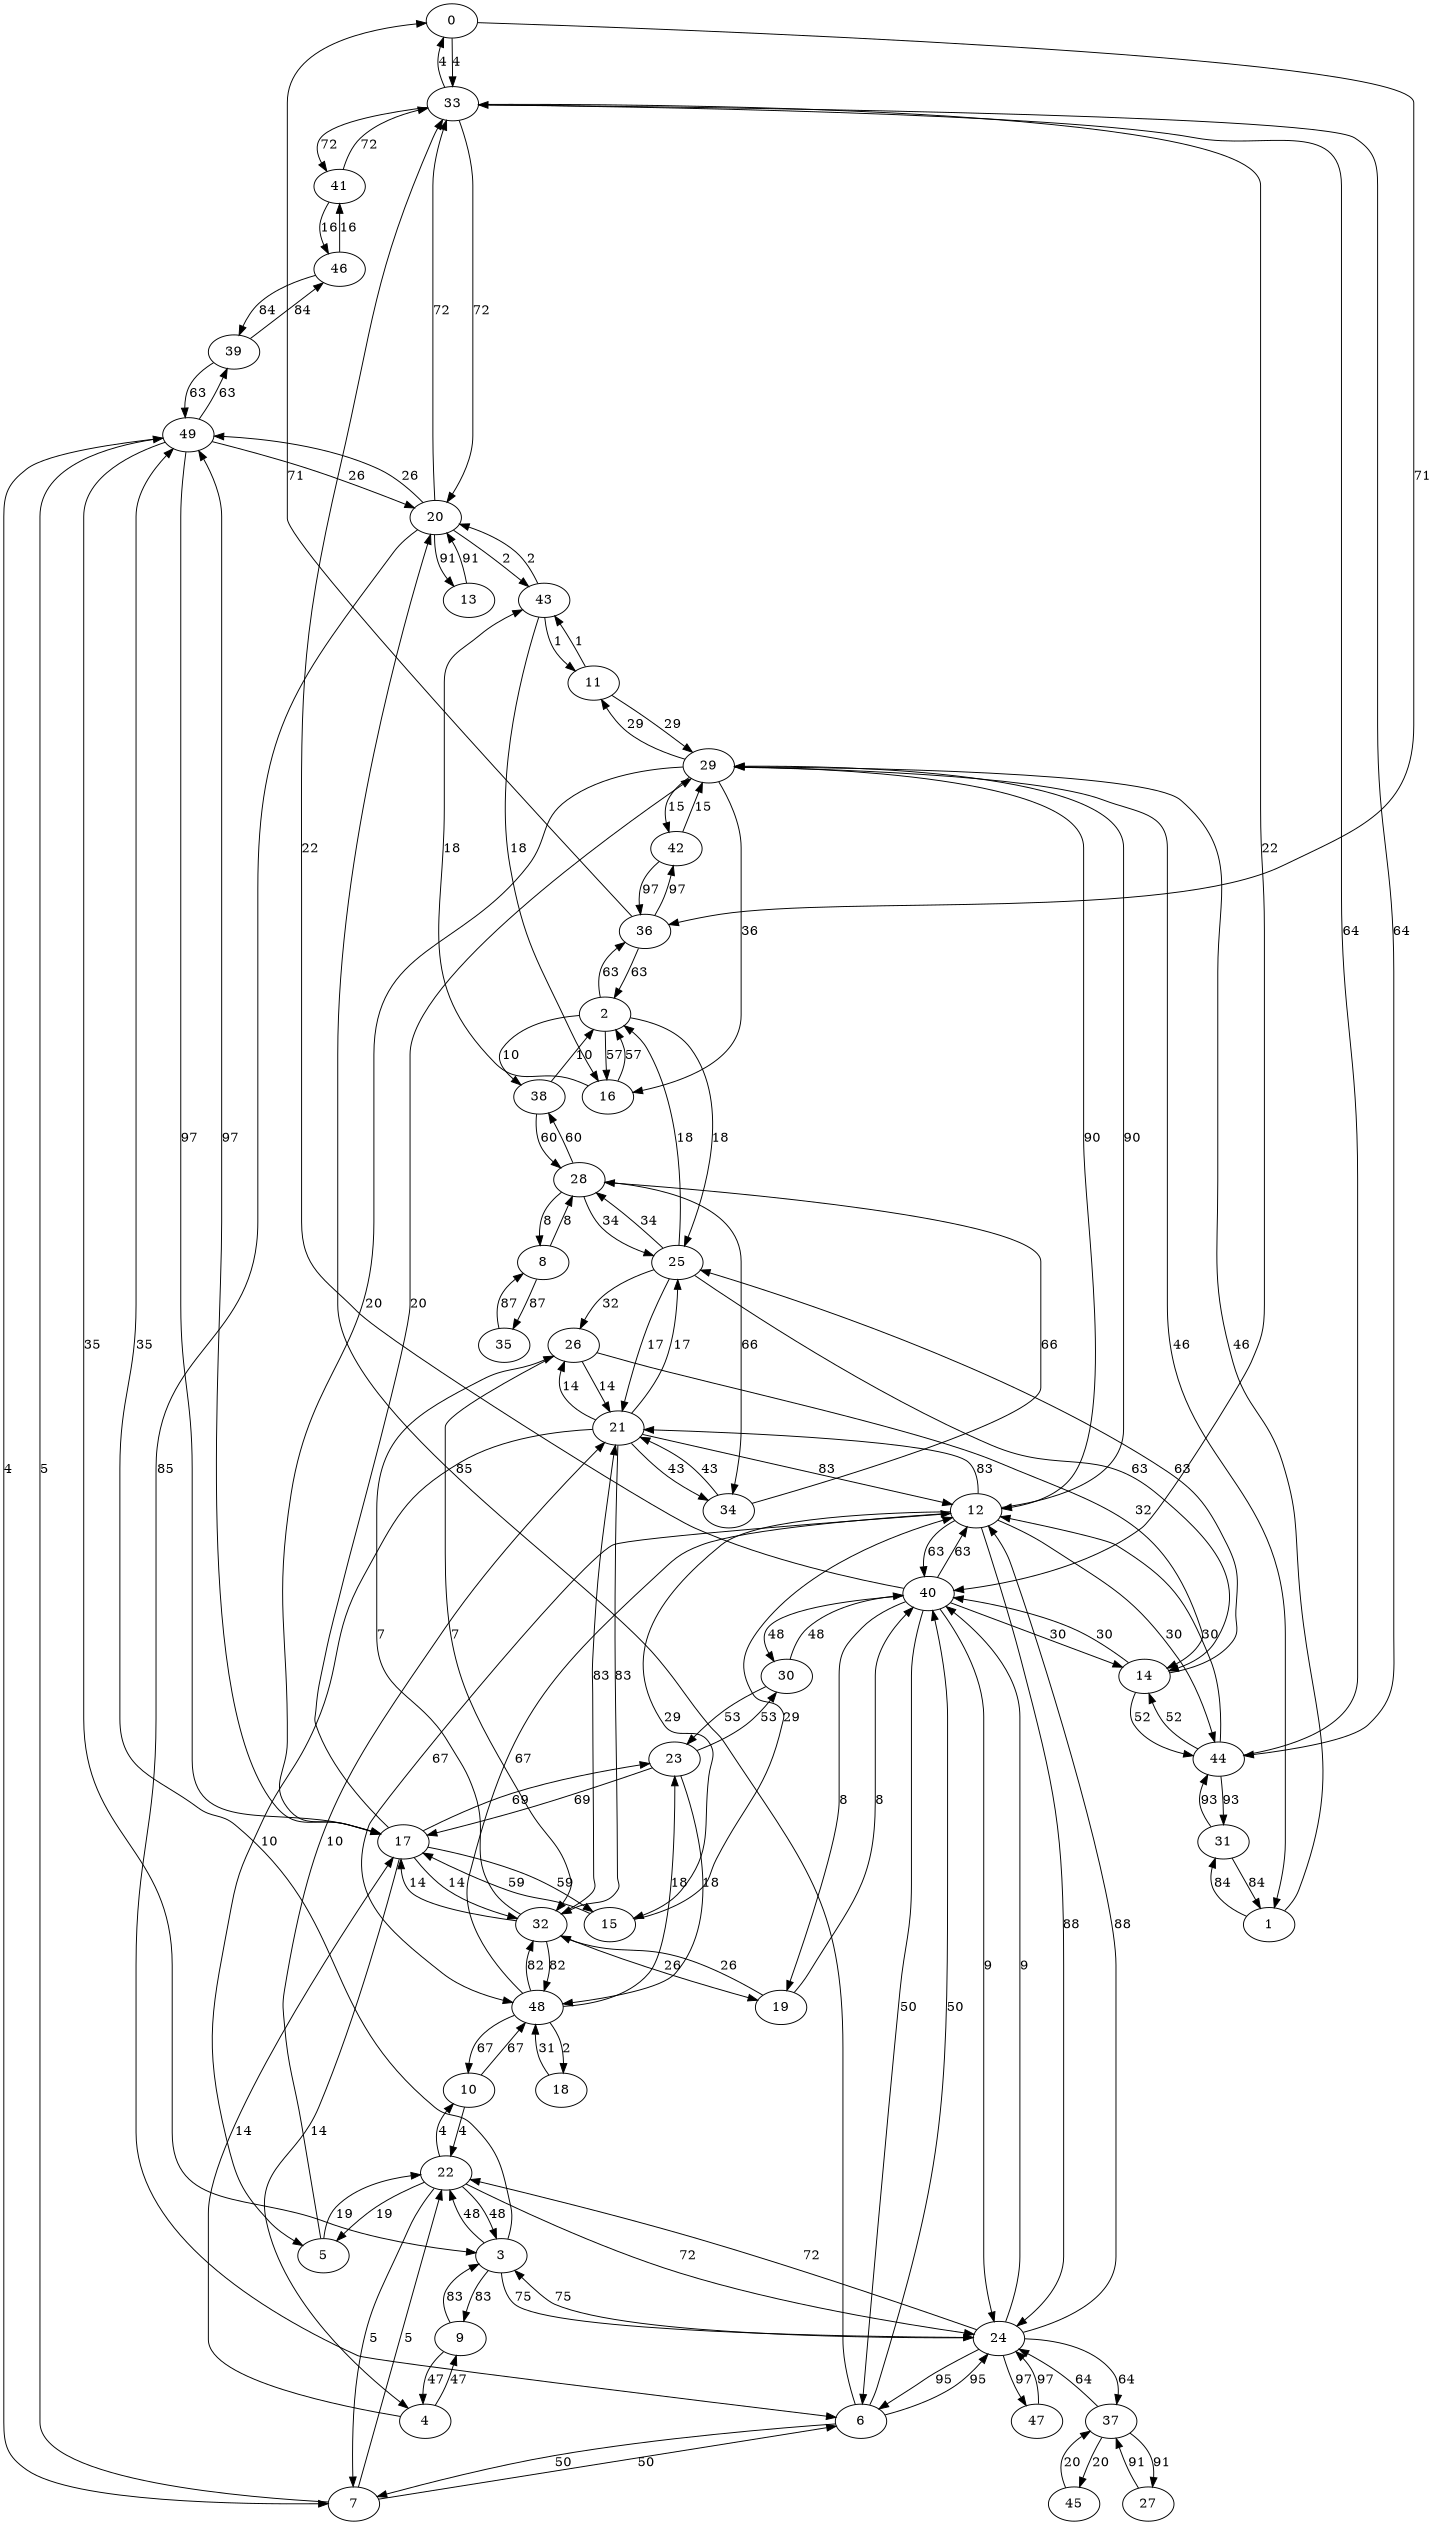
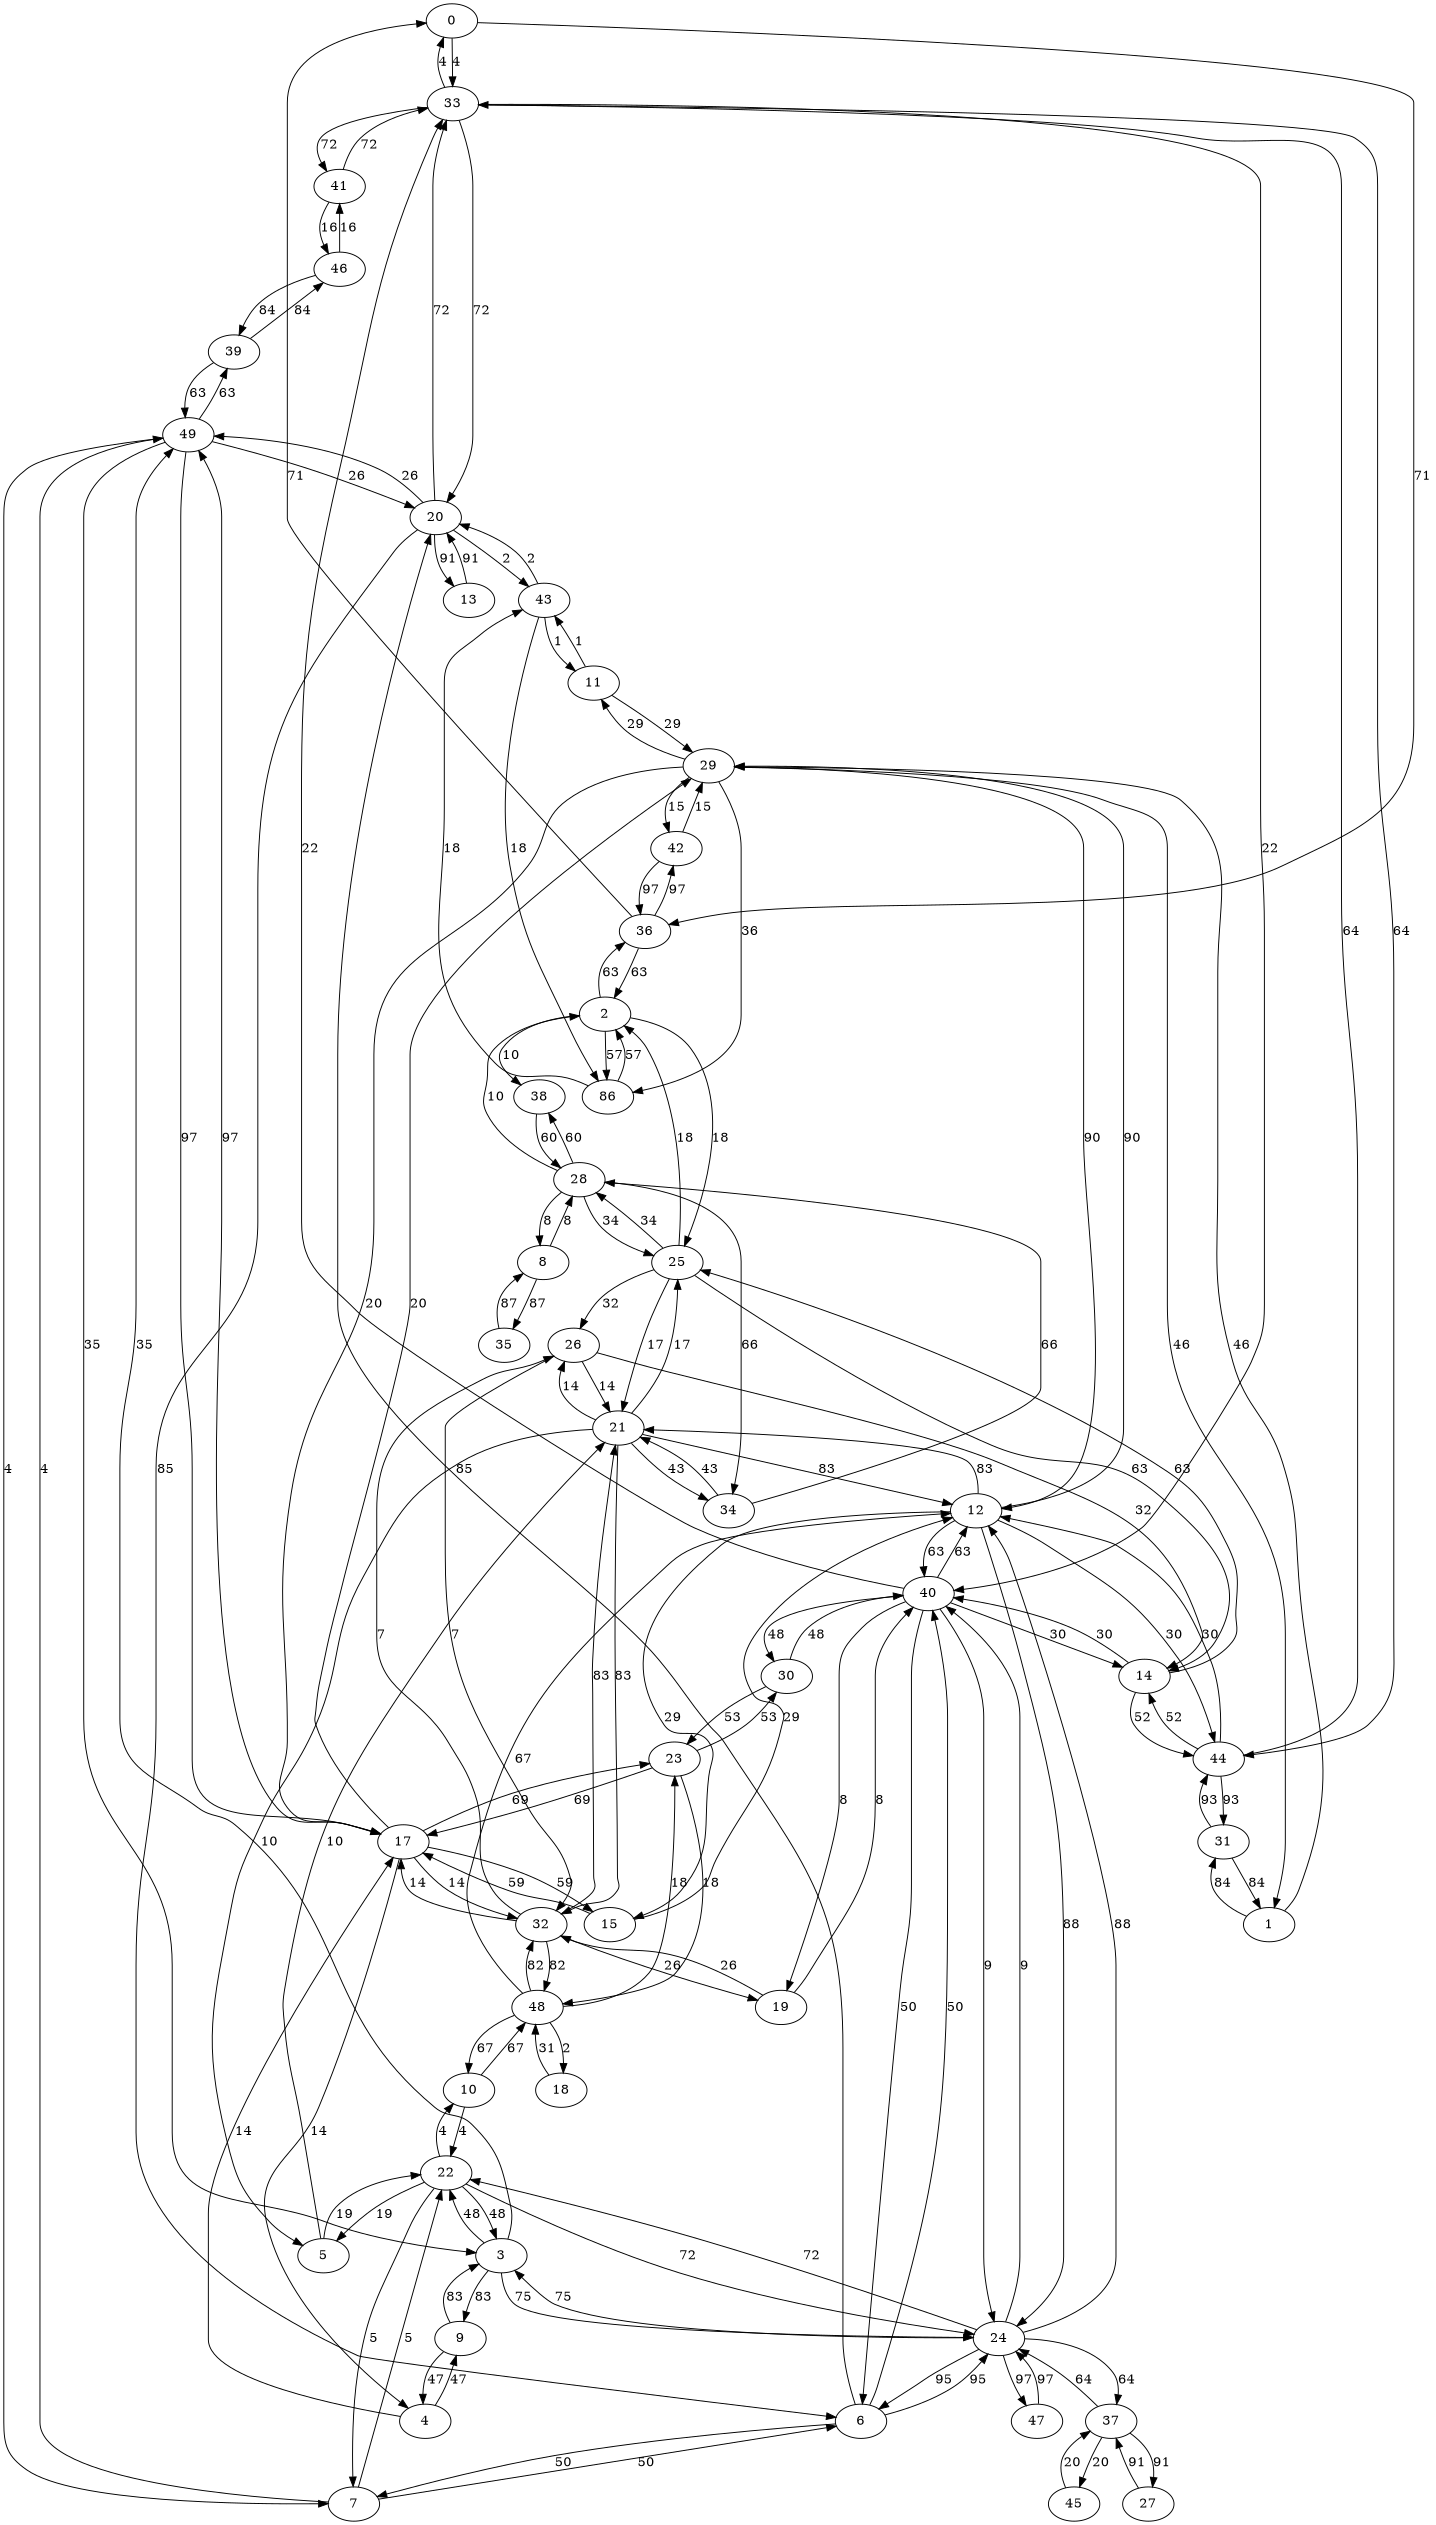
edge "38" -> "2": now "28" -> "2"
node "16": label "16" -> "86"
edge "7" -> "49": label "5" -> "4"
edge "12" -> "48": removed, label "67"
